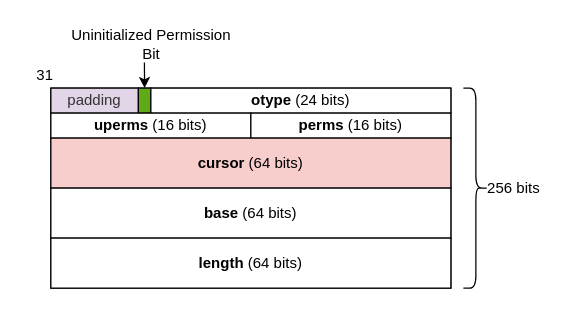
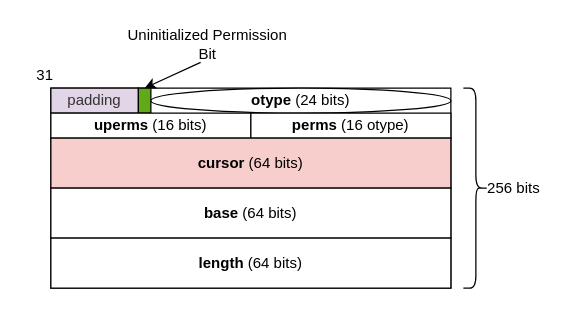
node "Uninitialized Permission Bit": moved (151, 44) -> (207, 44)
node "otype (24 bits)": shape rectangle -> ellipse
node "perms (16 bits)": label "perms (16 bits)" -> "perms (16 otype)"
